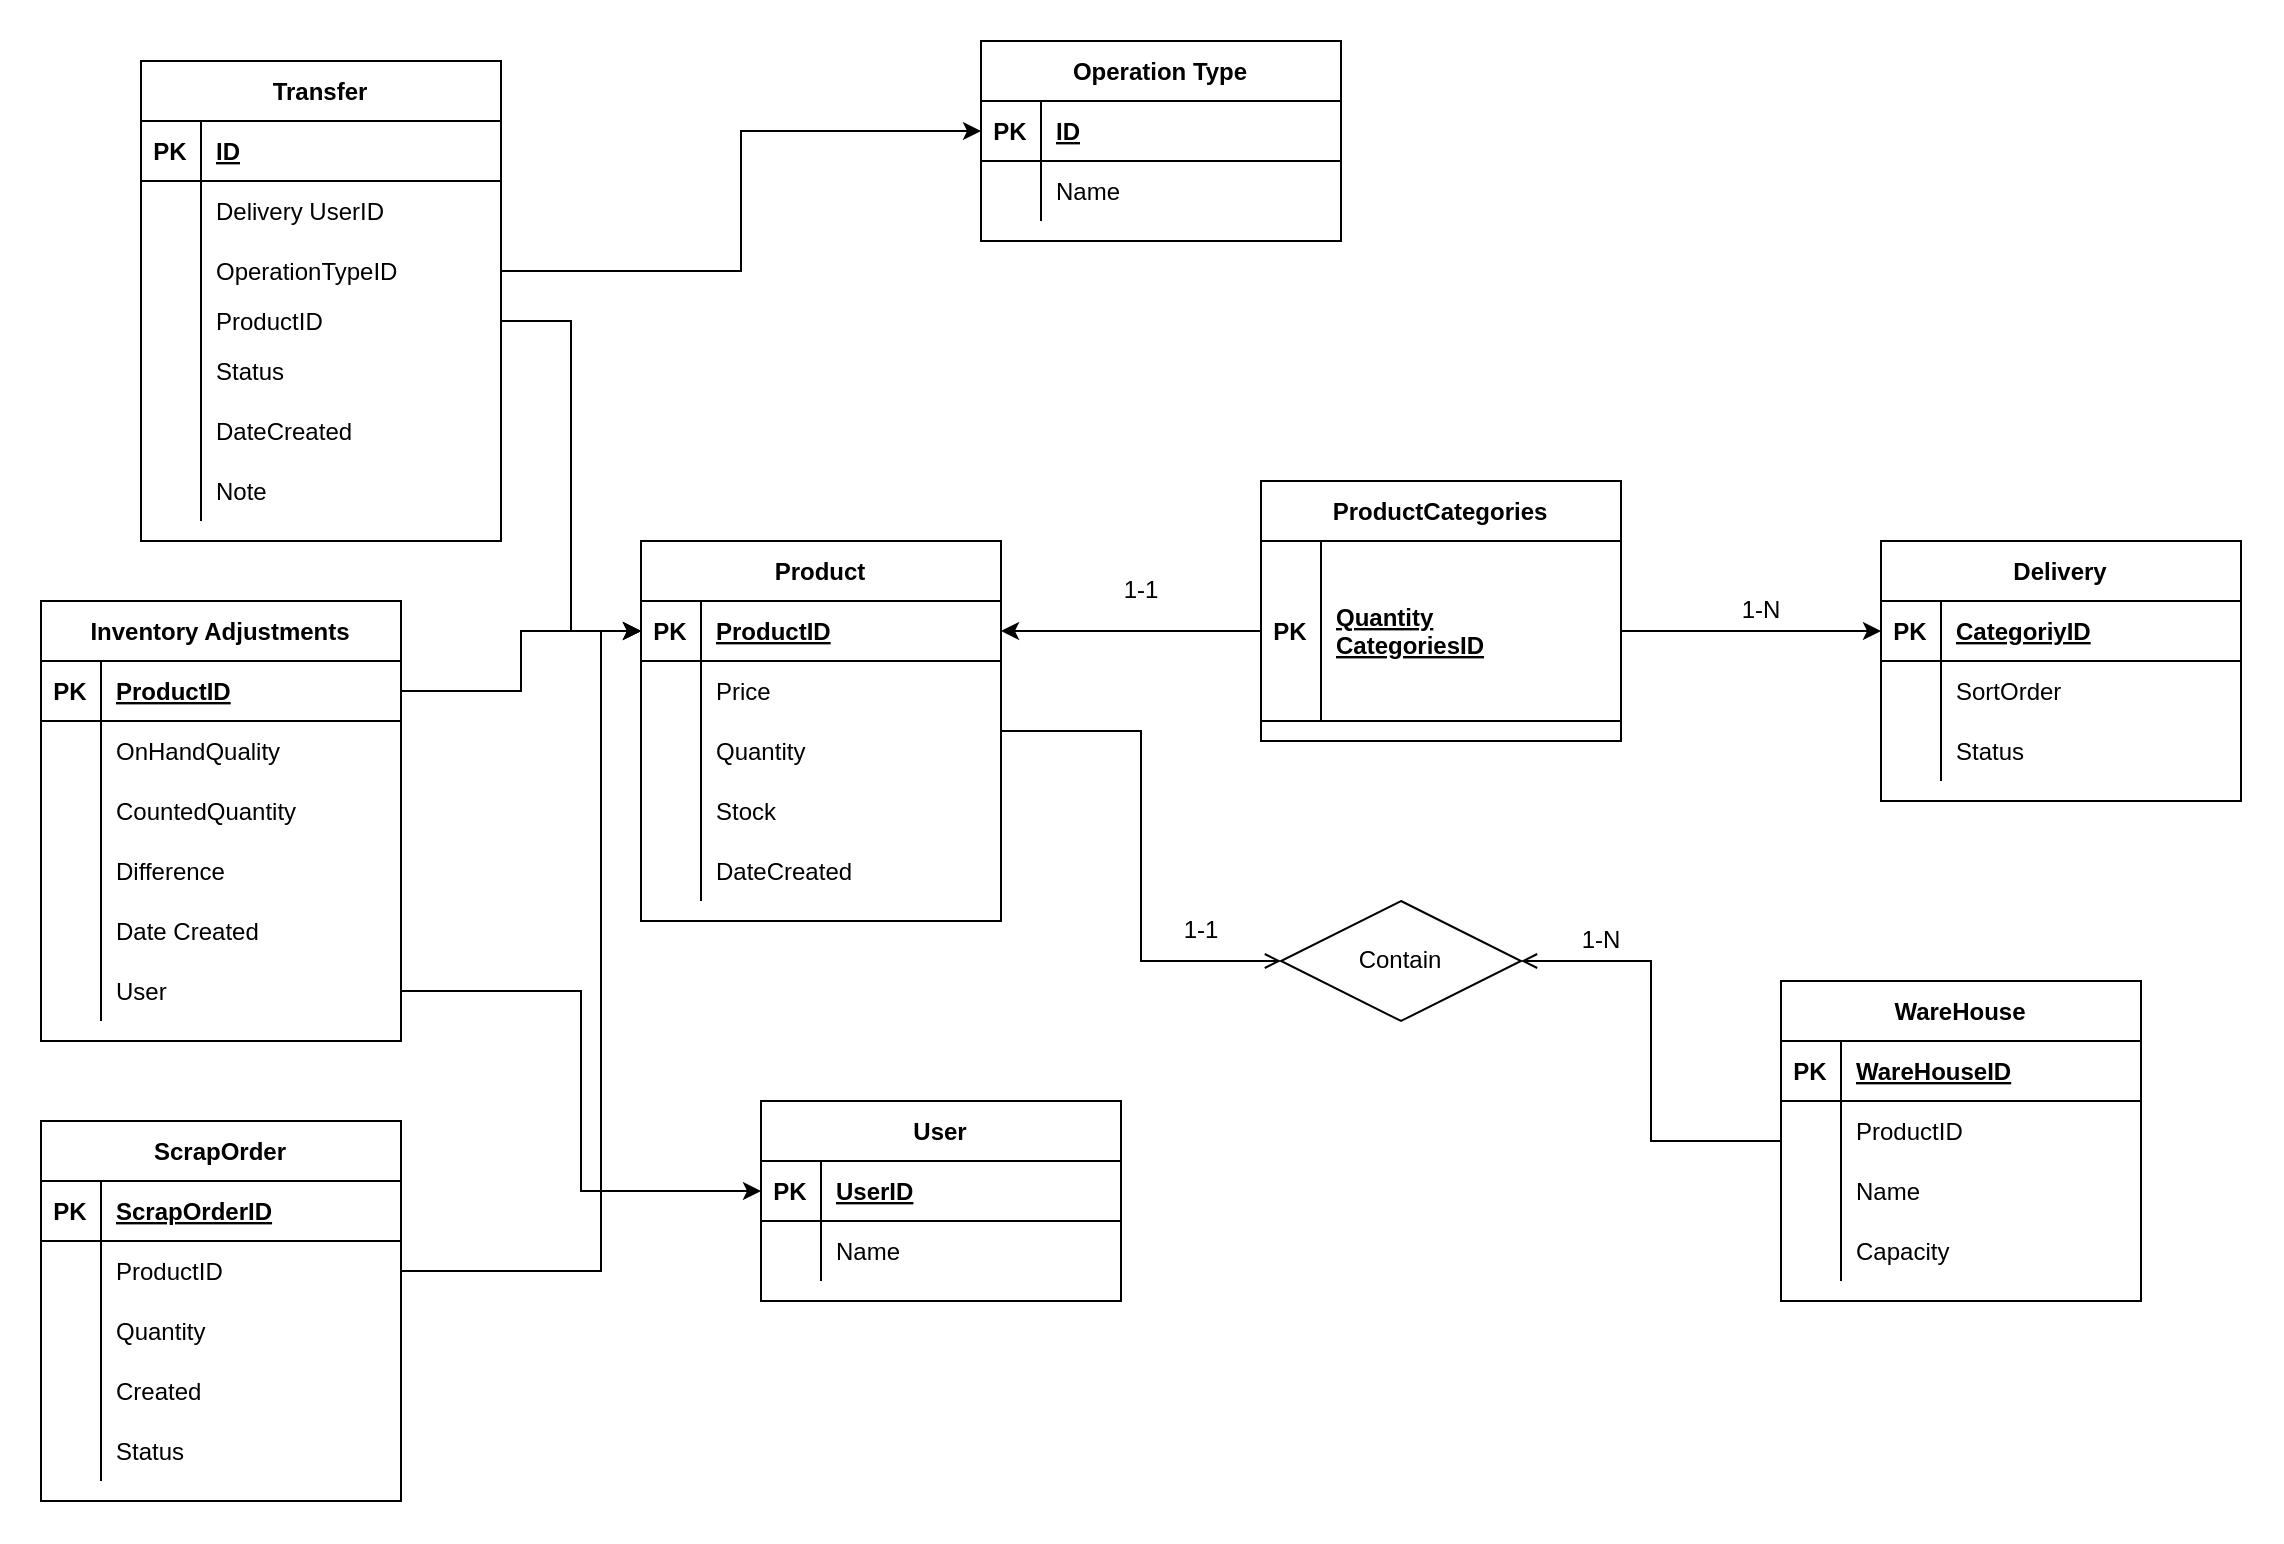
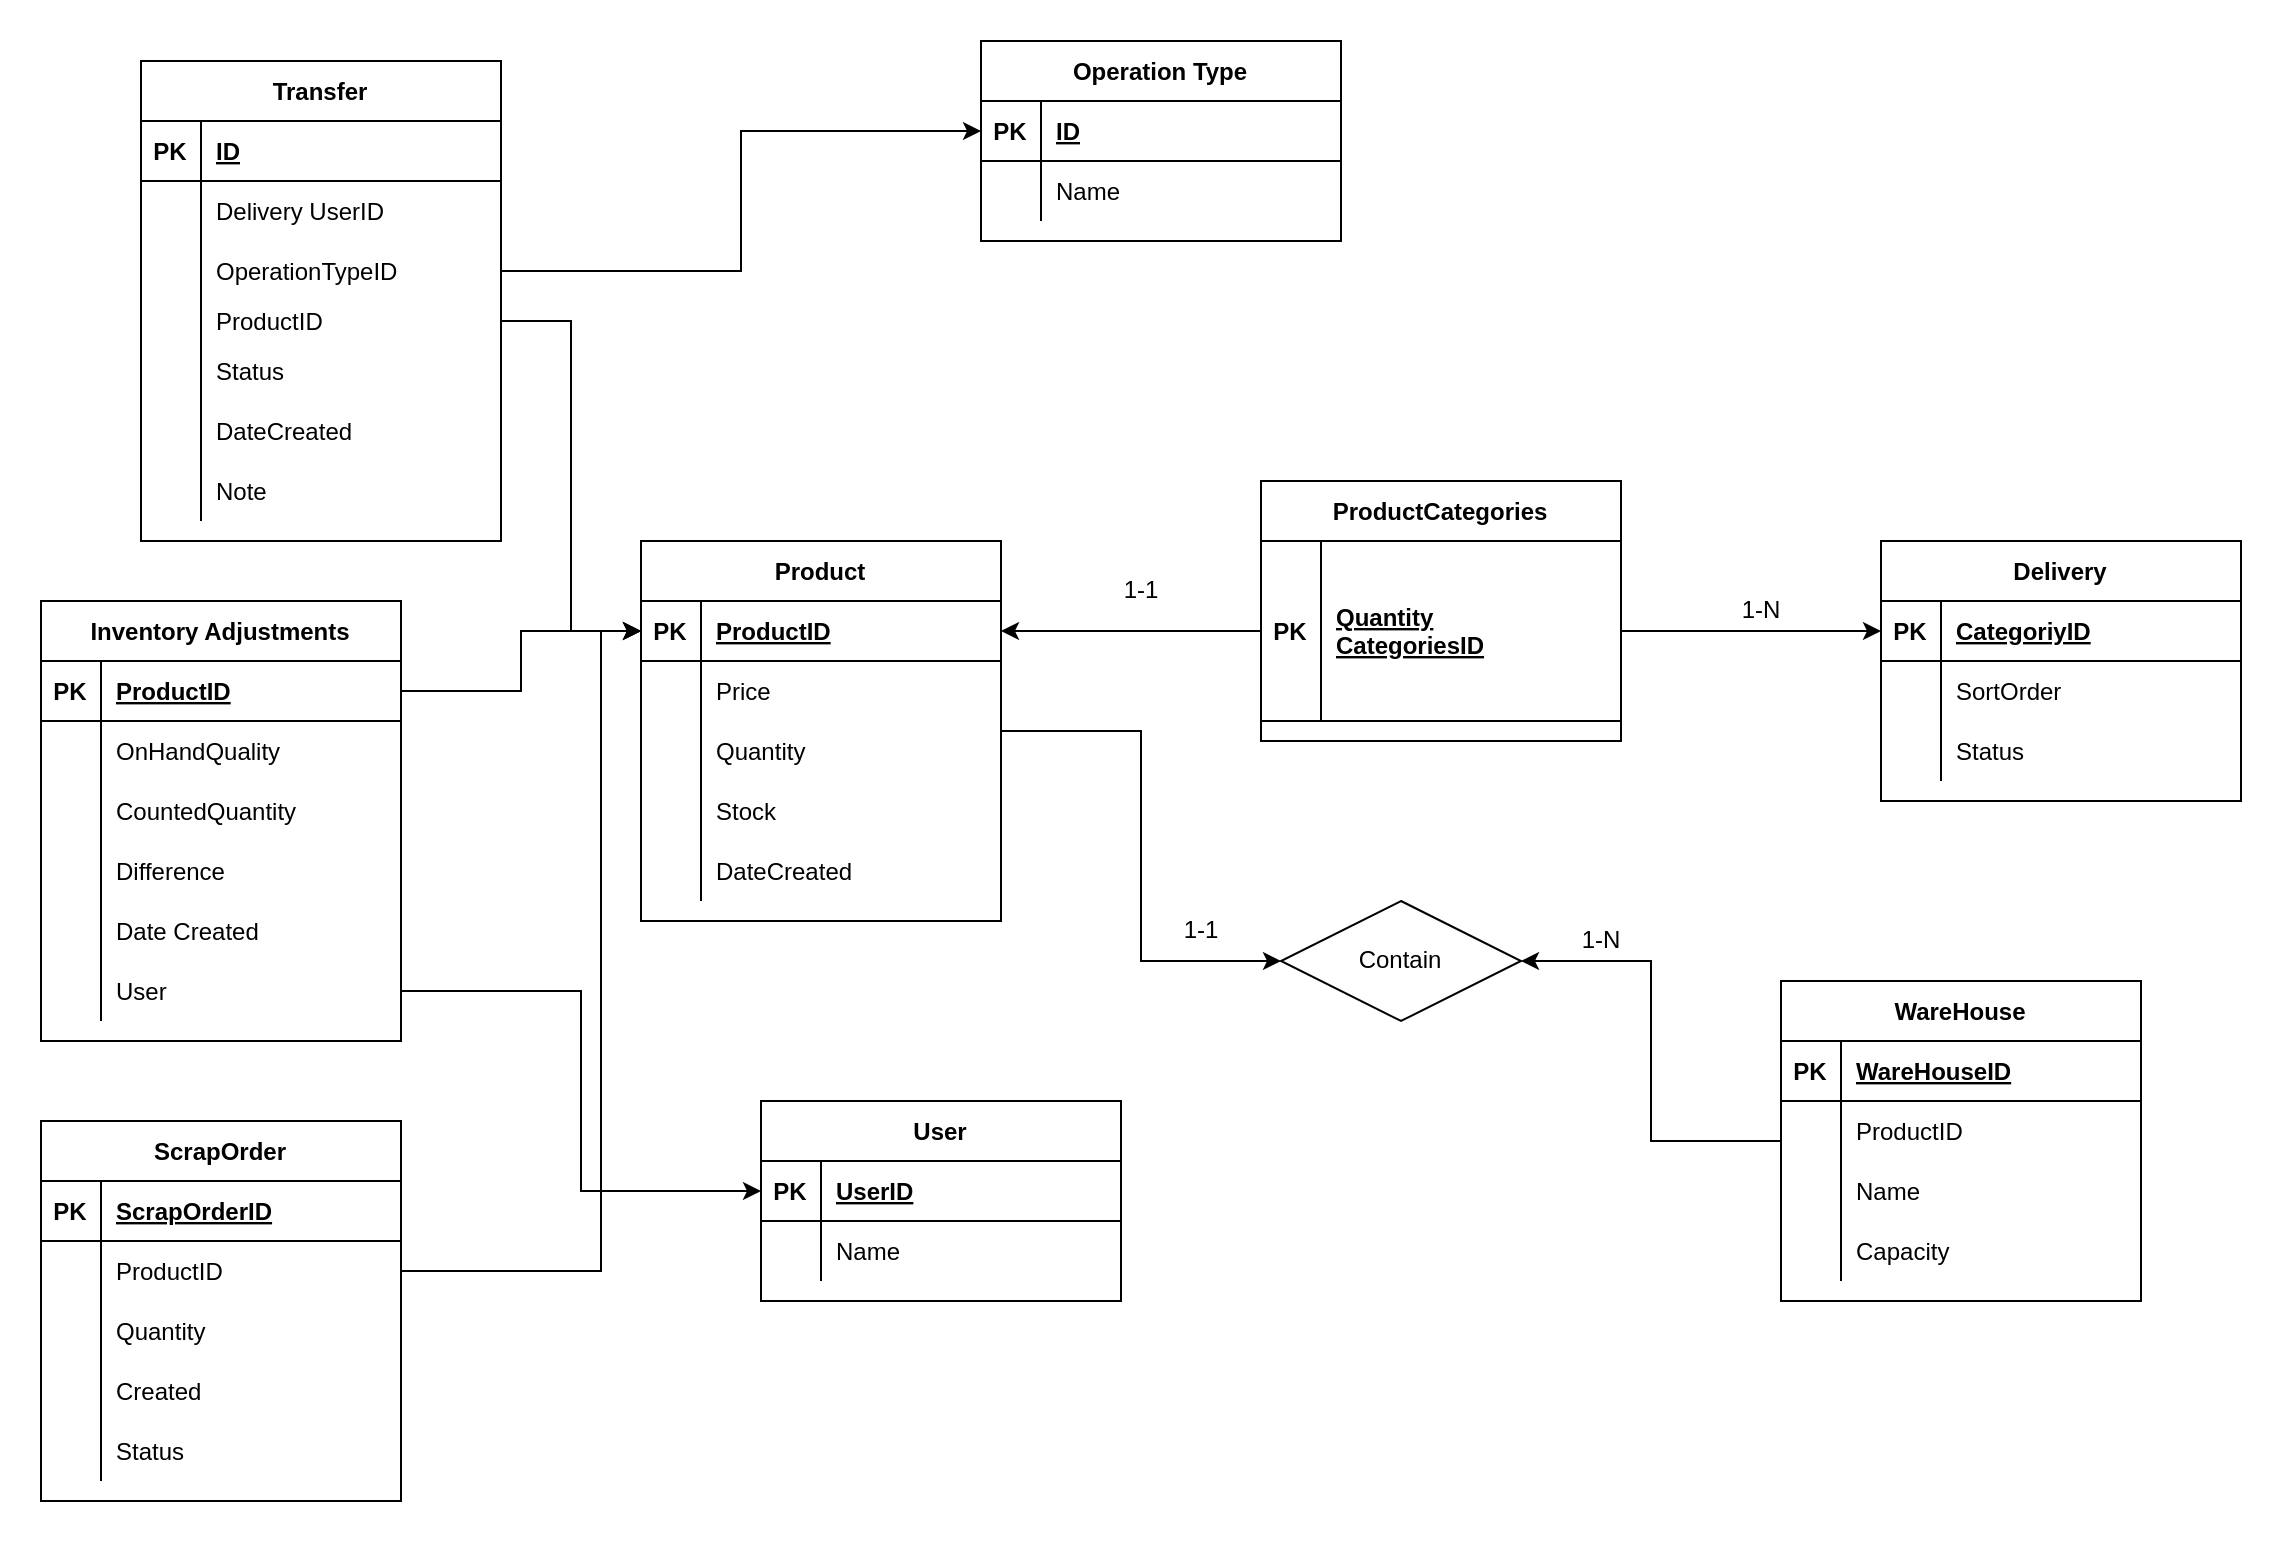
edge "Product" -> "Contain": arrowhead open -> classic
edge "WareHouse" -> "Contain": arrowhead open -> classic
